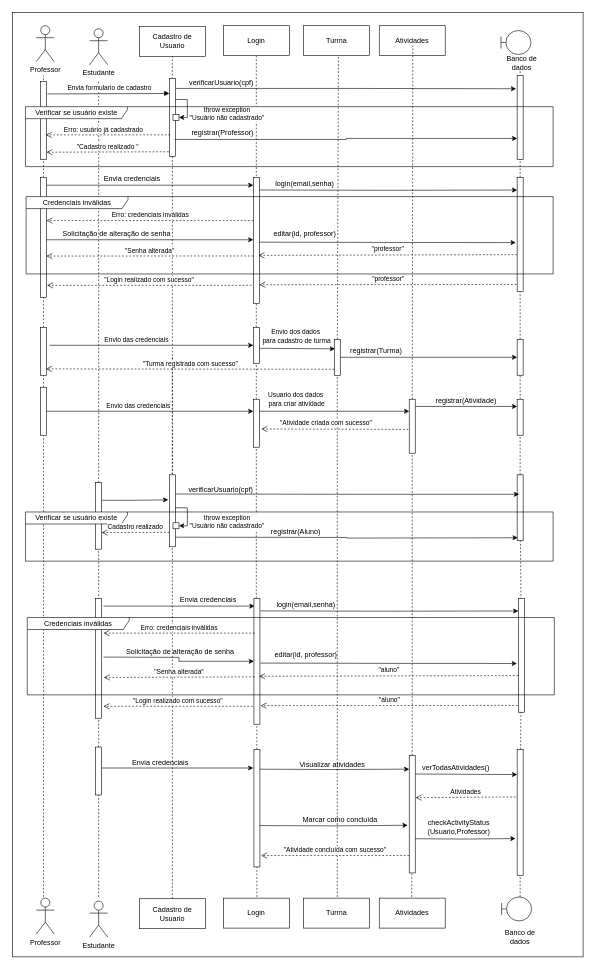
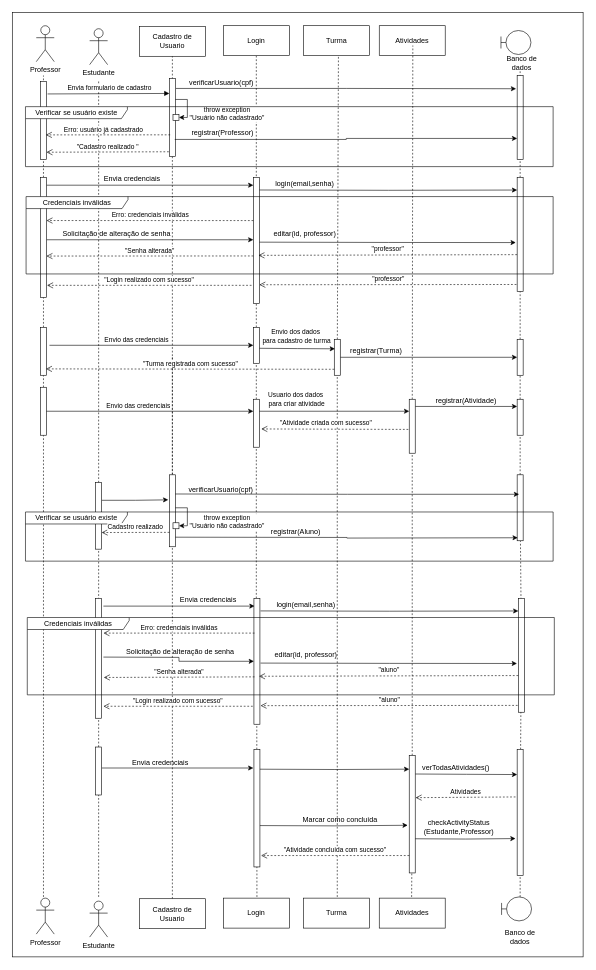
node "Visualizar atividades": removed
node "checkActivityStatus (Usuario,Professor)": label "checkActivityStatus (Usuario,Professor)" -> "checkActivityStatus (Estudante,Professor)"
